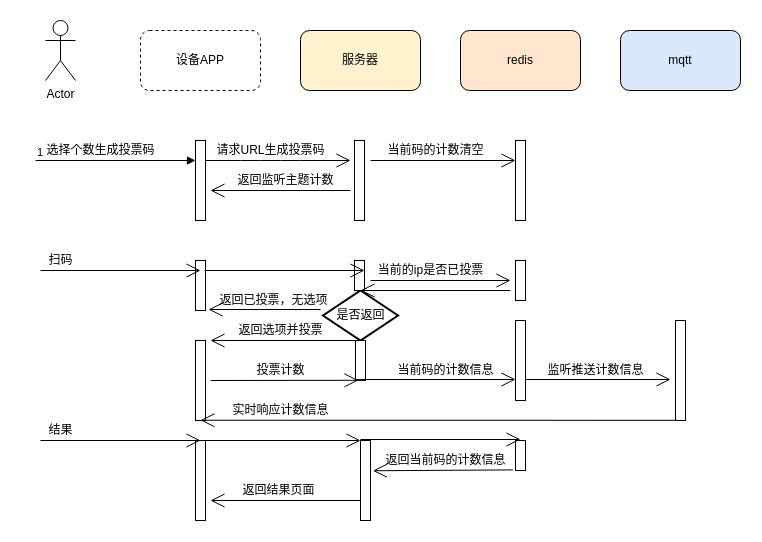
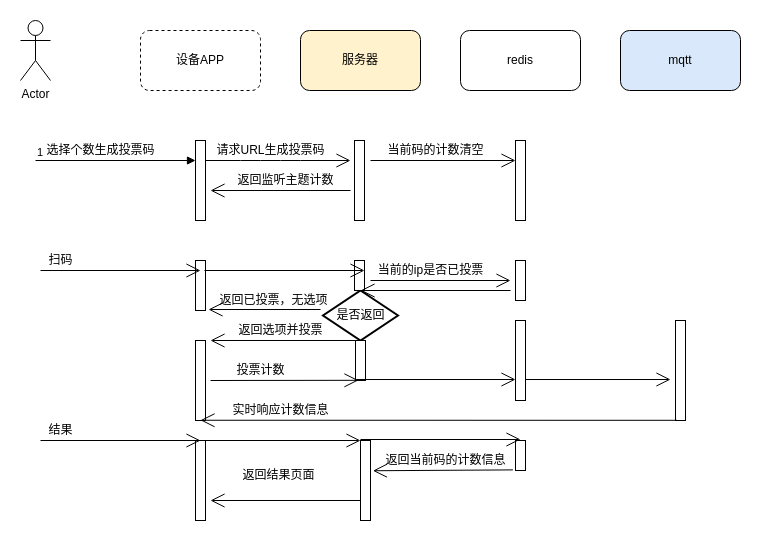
node "Actor": moved (61, 51) -> (36, 51)
node "redis": fillcolor #ffe6cc -> #ffffff
node "投票计数": moved (281, 371) -> (261, 371)
node "当前码的计数信息": removed
node "监听推送计数信息": removed
node "返回结果页面": moved (278, 491) -> (278, 476)
